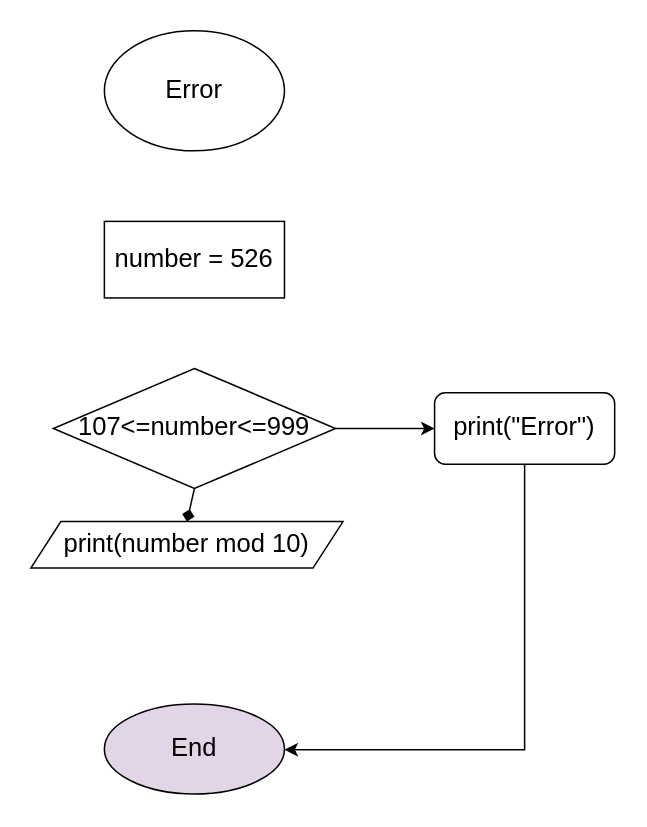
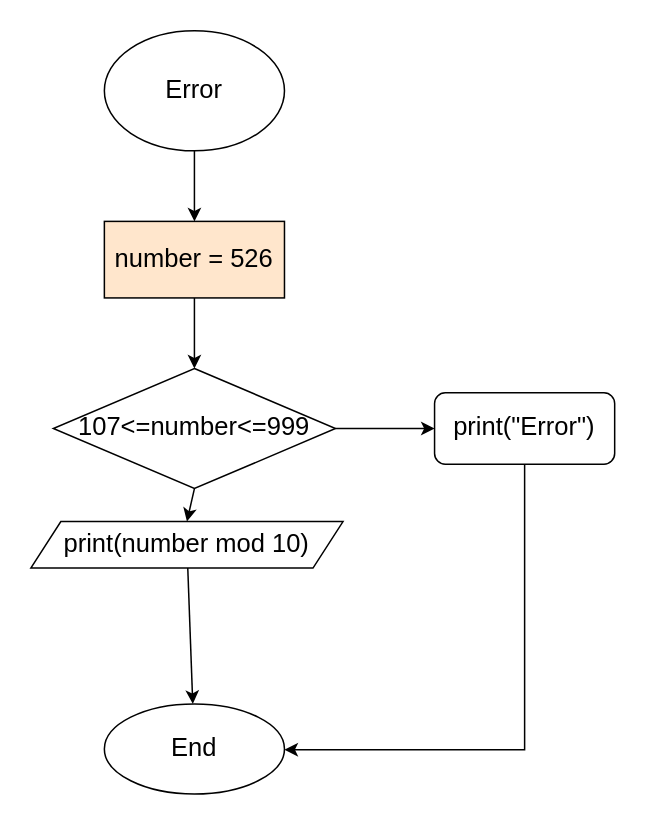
edge "Error" -> "number = 526": added
node "number = 526": fillcolor #ffffff -> #ffe6cc
edge "number = 526" -> "107<=number<=999": added
edge "107<=number<=999" -> "print(number mod 10)": arrowhead diamond -> classic
edge "print(number mod 10)" -> "End": added
node "End": fillcolor #e1d5e7 -> #ffffff
